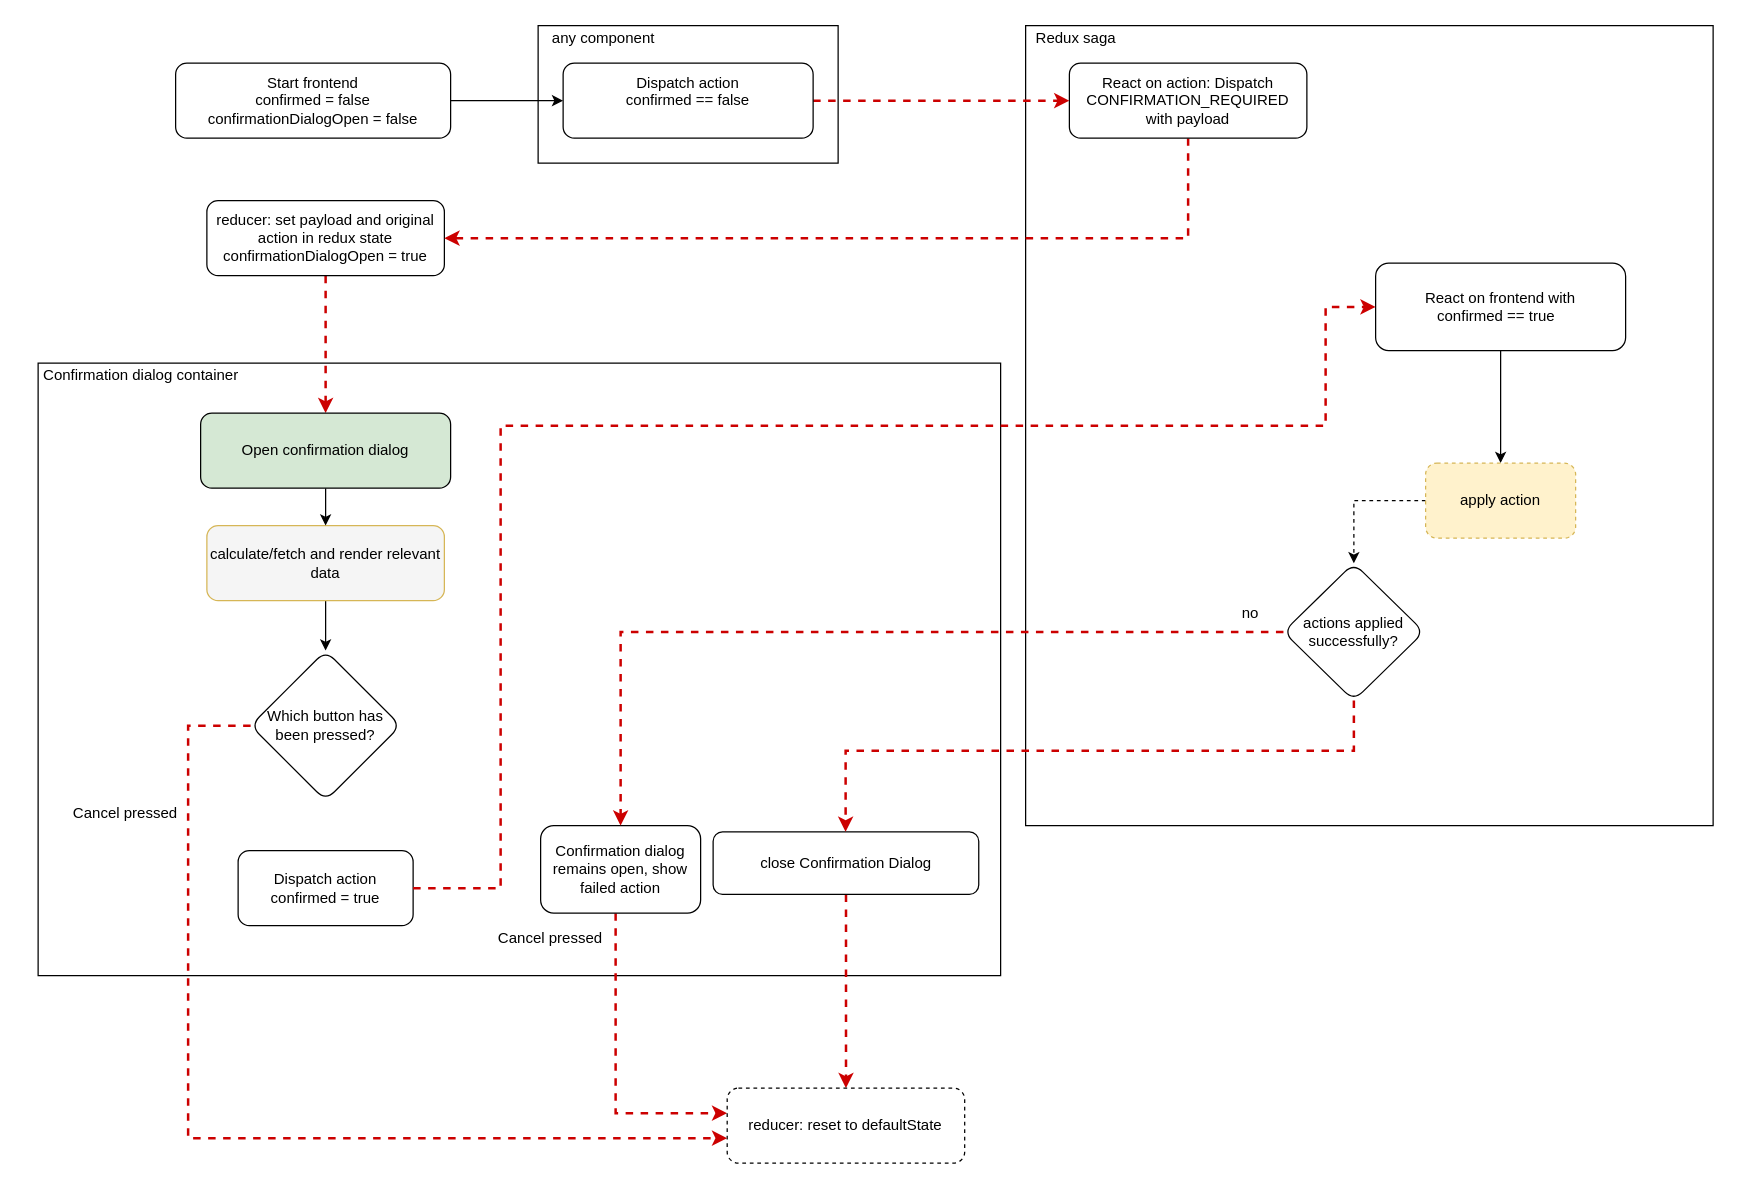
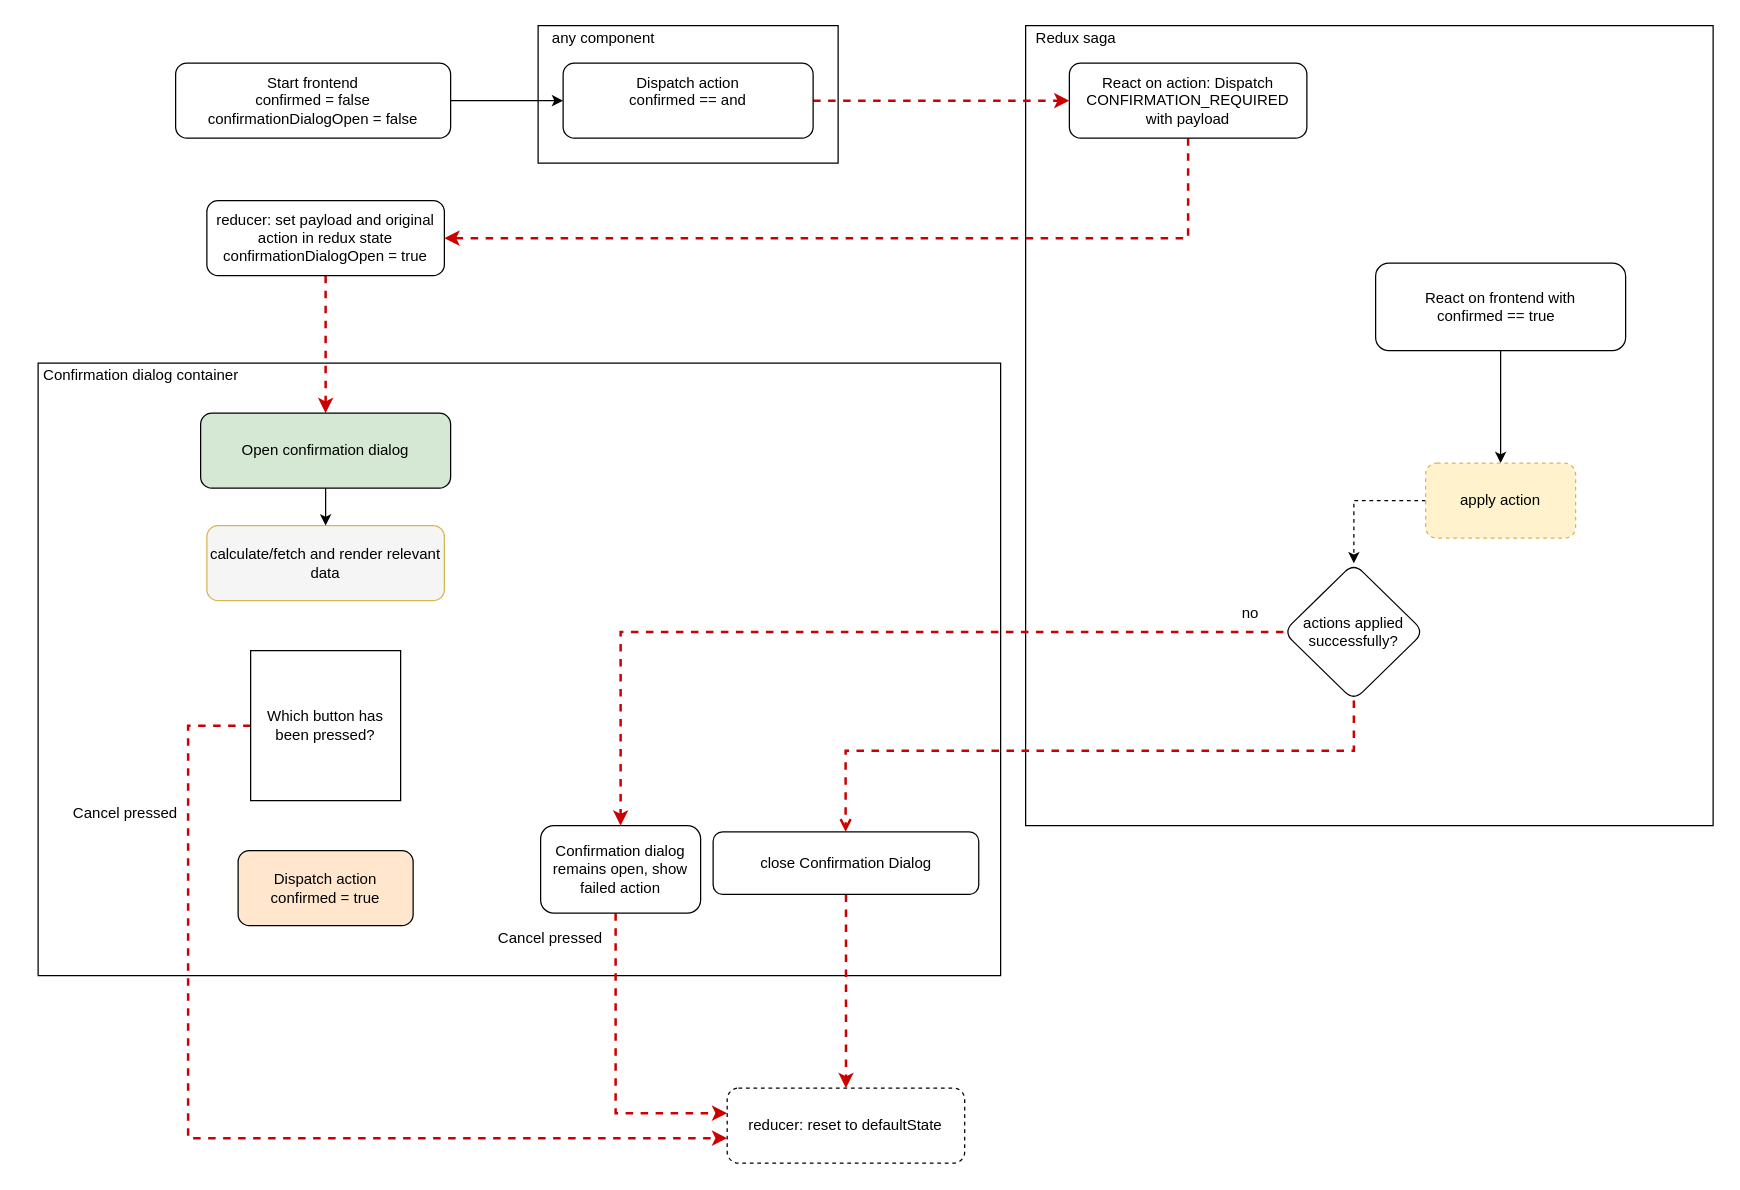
node "Dispatch action confirmed == false": label "Dispatch action confirmed == false" -> "Dispatch action confirmed == and"
edge "Dispatch action confirmed = true" -> "React on frontend with confirmed == true": removed
edge "calculate/fetch and render relevant data" -> "Which button has been pressed?": removed
node "Which button has been pressed?": shape diamond -> rectangle
edge "actions applied successfully?" -> "close Confirmation Dialog": arrowhead classic -> open
node "Dispatch action confirmed = true": fillcolor #ffffff -> #ffe6cc
